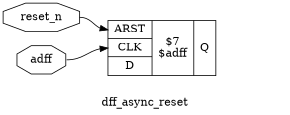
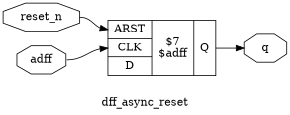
node "q": added
